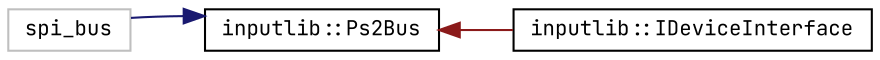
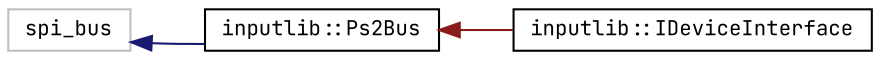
edge "spi_bus" -> "inputlib::Ps2Bus": reversed
